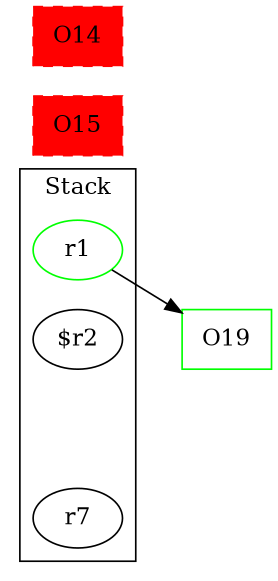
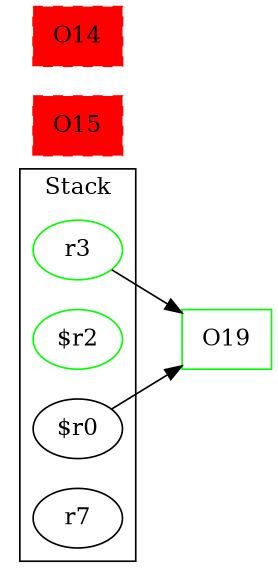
node "r1": label "r1" -> "r3"
node "$r2": color black -> green
node "$r0": added
